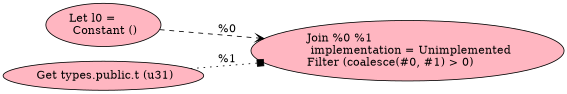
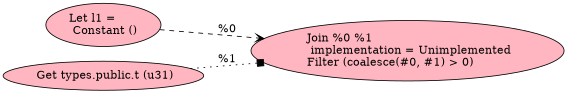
node "Let l0 = Constant ()": label "Let l0 = Constant ()" -> "Let l1 = Constant ()"
